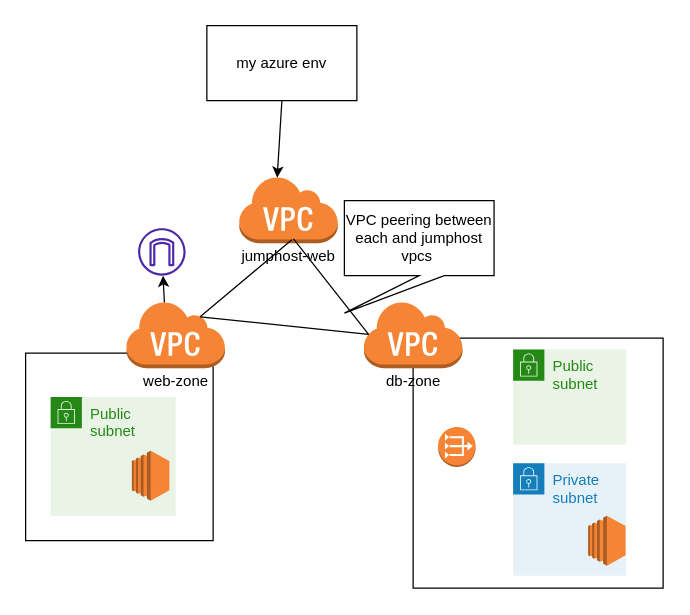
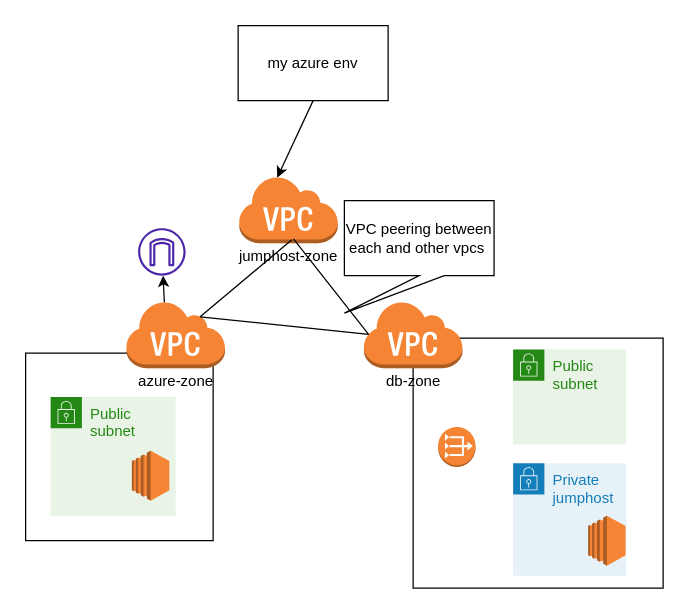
node "my azure env": moved (282, 63) -> (313, 63)
node "VPC peering between each and jumphost vpcs": label "VPC peering between each and jumphost vpcs" -> "VPC peering between each and other vpcs"
node "jumphost-web": label "jumphost-web" -> "jumphost-zone"
node "web-zone": label "web-zone" -> "azure-zone"
node "Private subnet": label "Private subnet" -> "Private jumphost"
